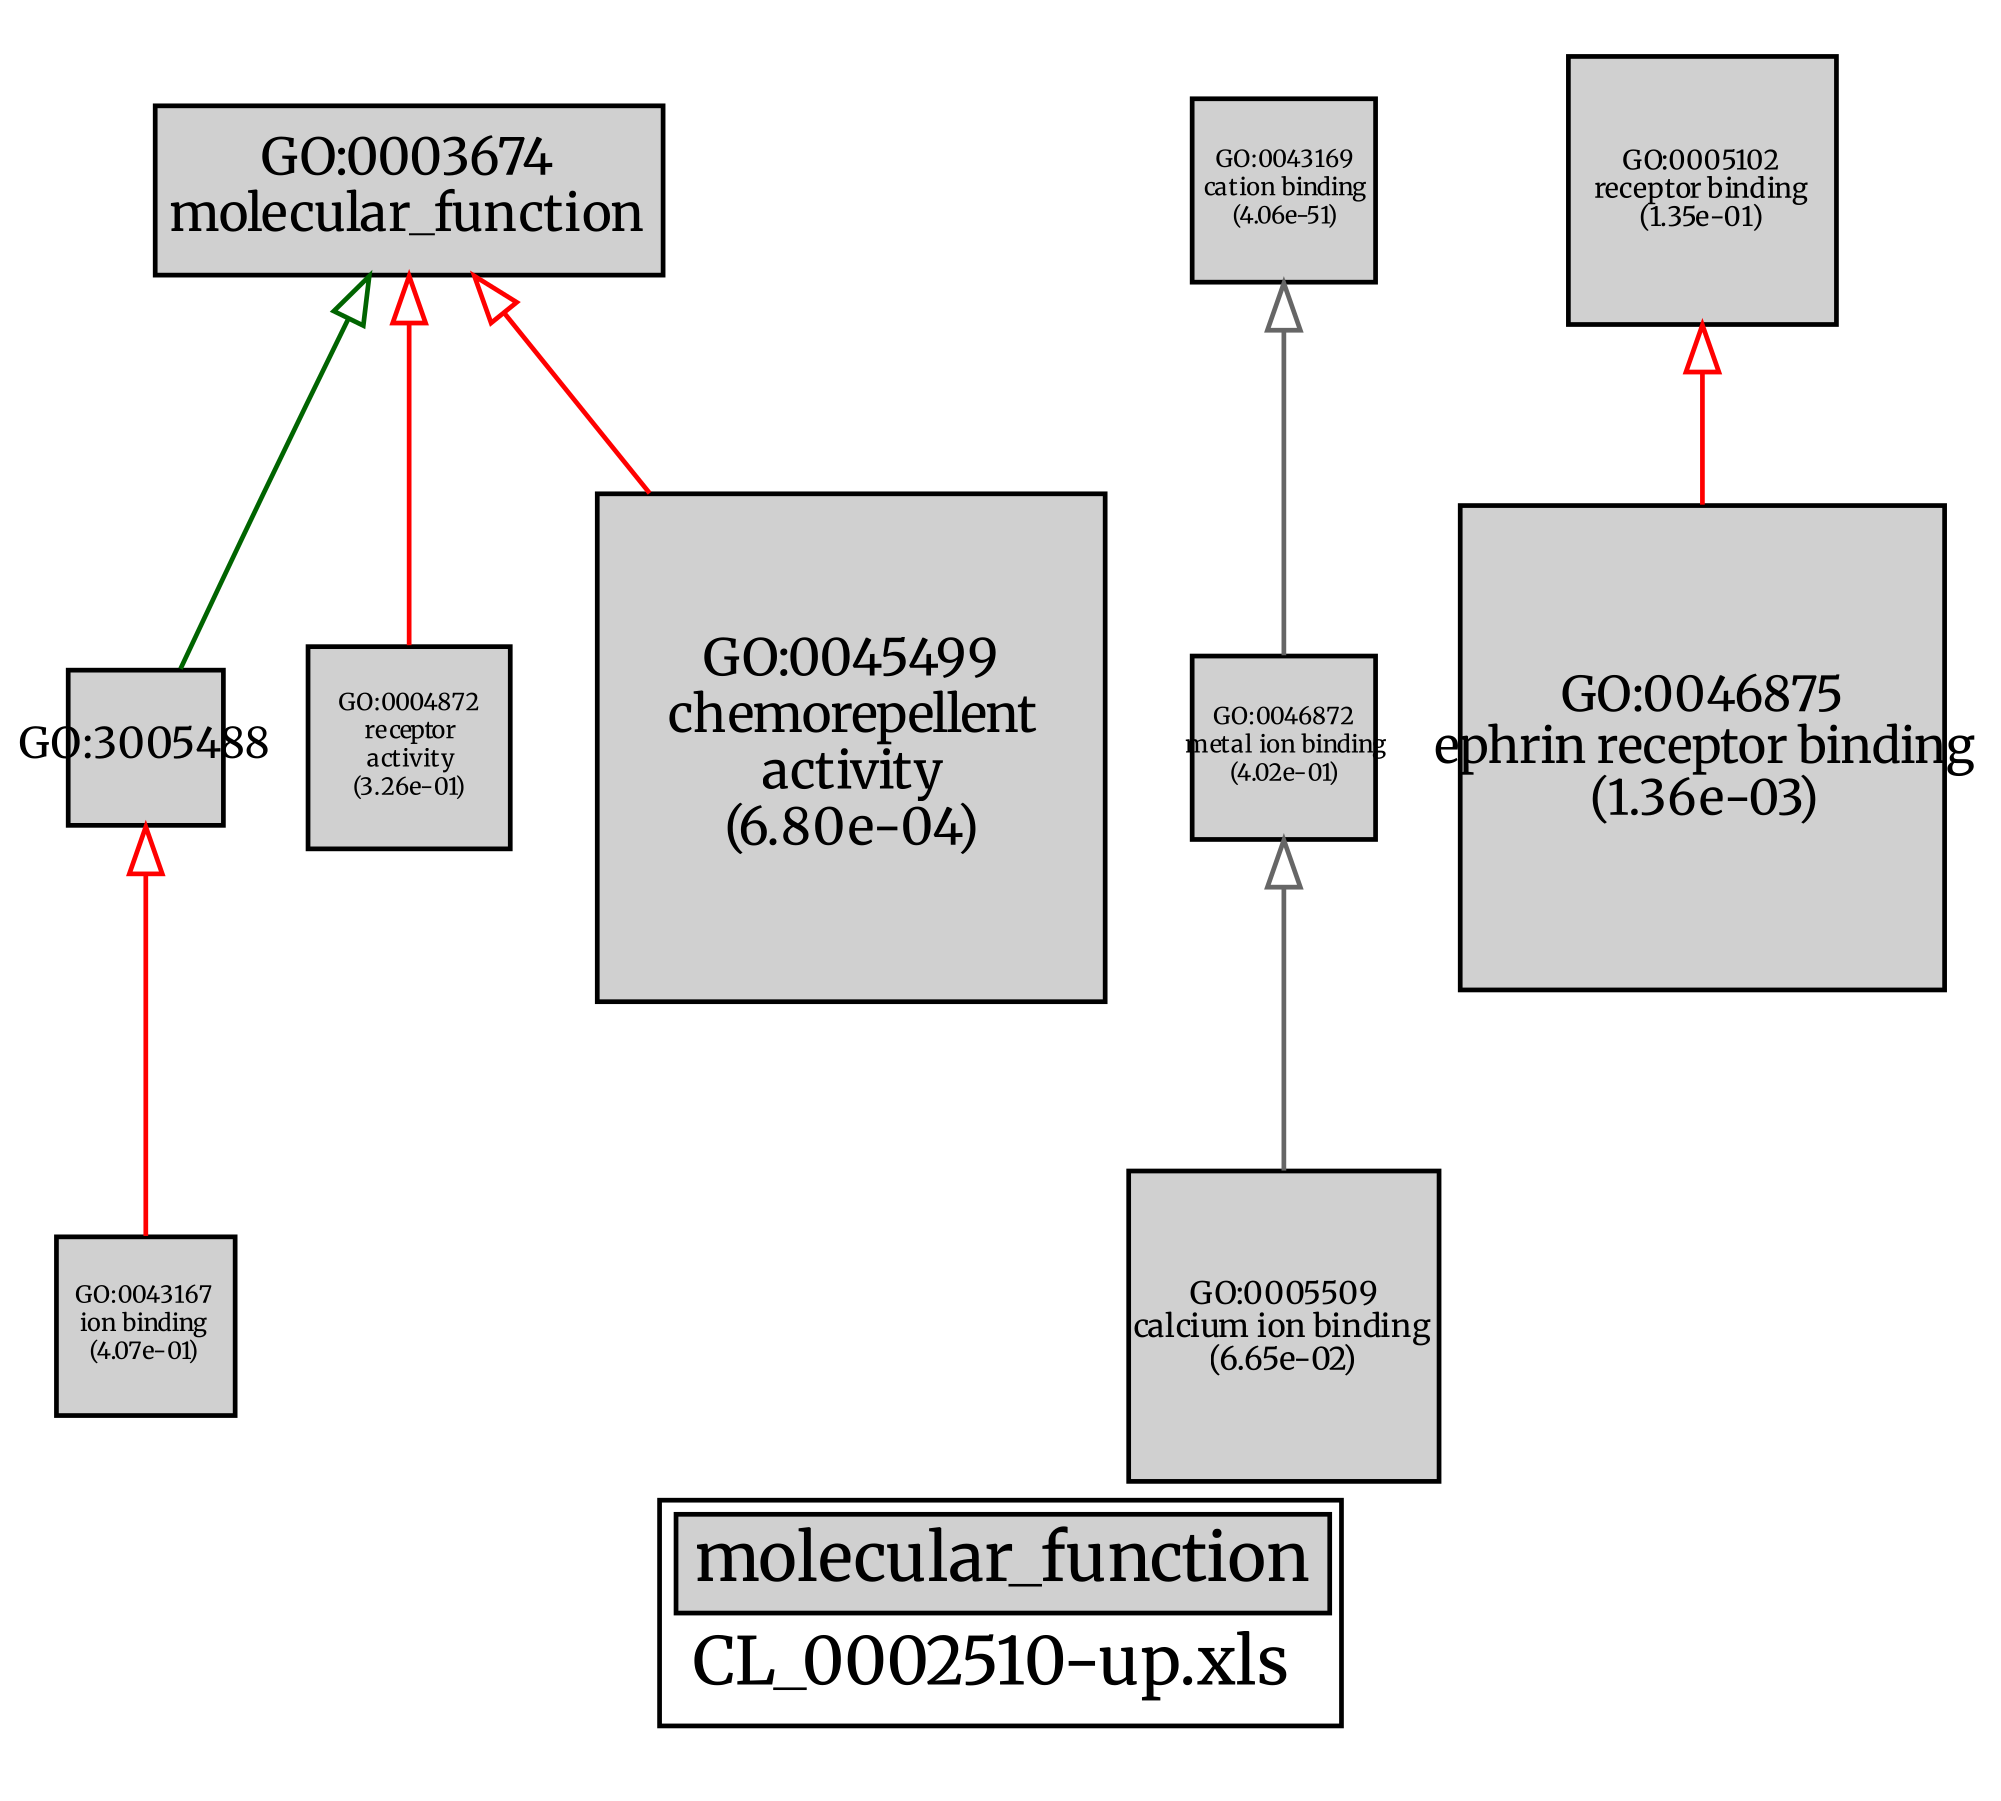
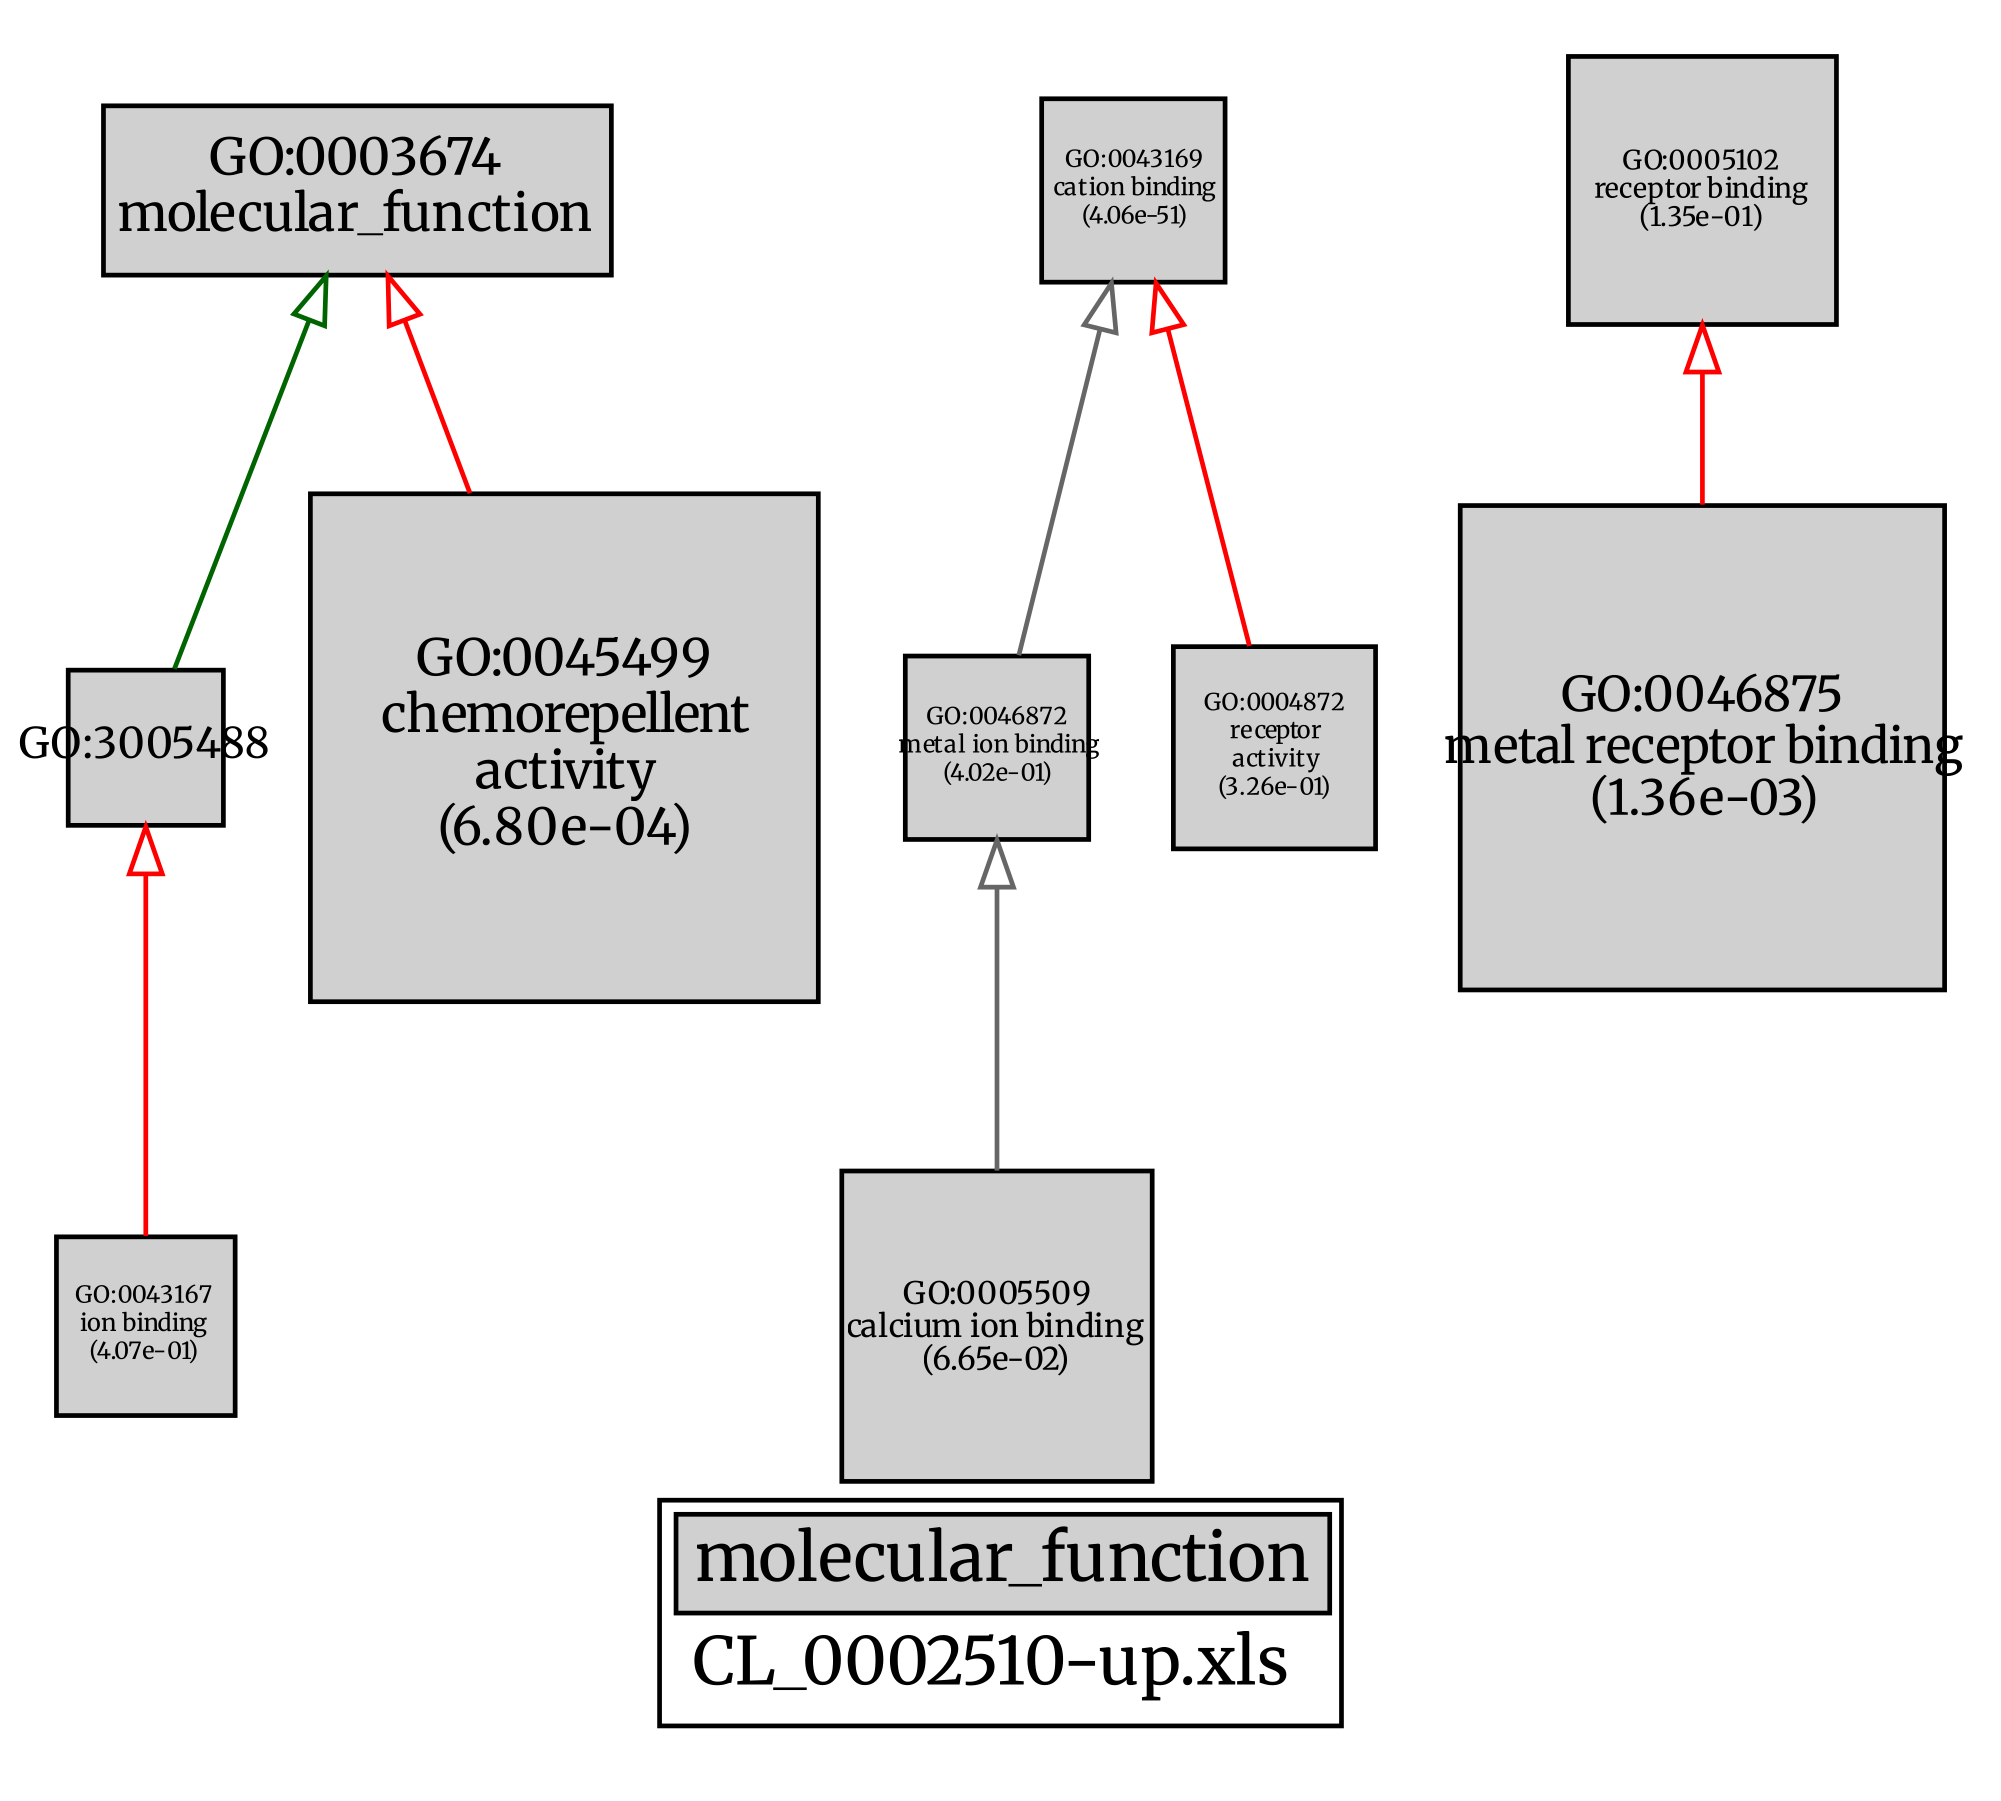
edge "GO:0004872" -> "GO:0003674": now "GO:0004872" -> "GO:0043169"
node "GO:0046875": text "ephrin receptor binding" -> "metal receptor binding"
